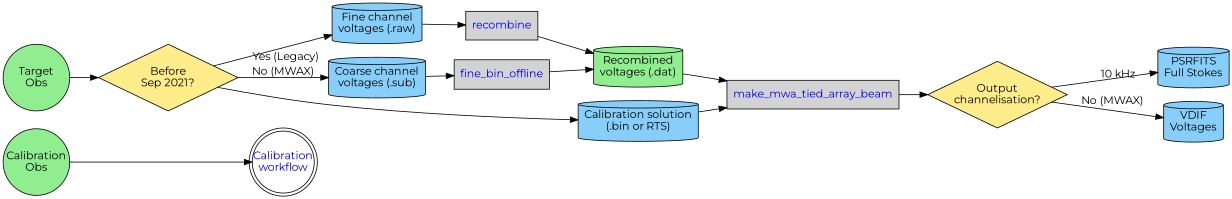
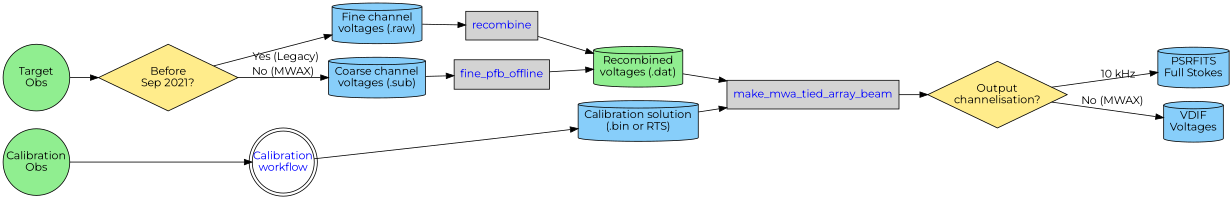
node "fine_bin_offline": label "fine_bin_offline" -> "fine_pfb_offline"
edge "Before Sep 2021?" -> "Calibration solution (.bin or RTS)": now "Calibration workflow" -> "Calibration solution (.bin or RTS)"
